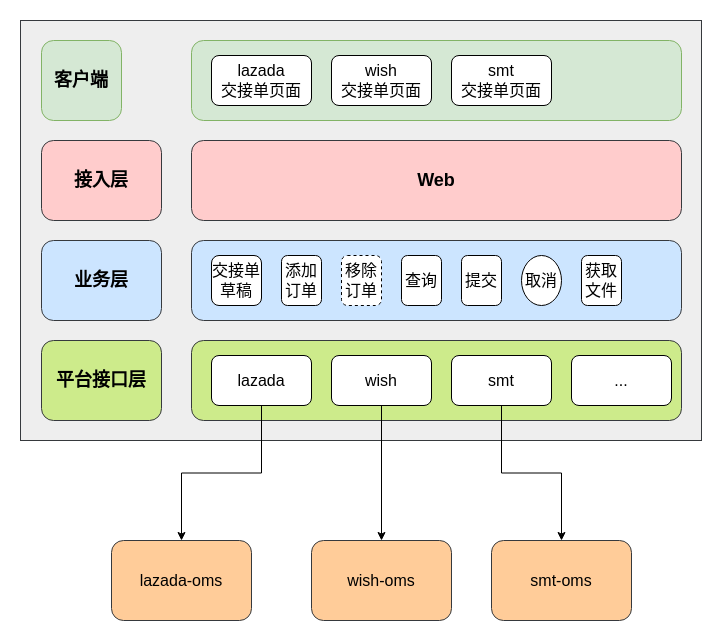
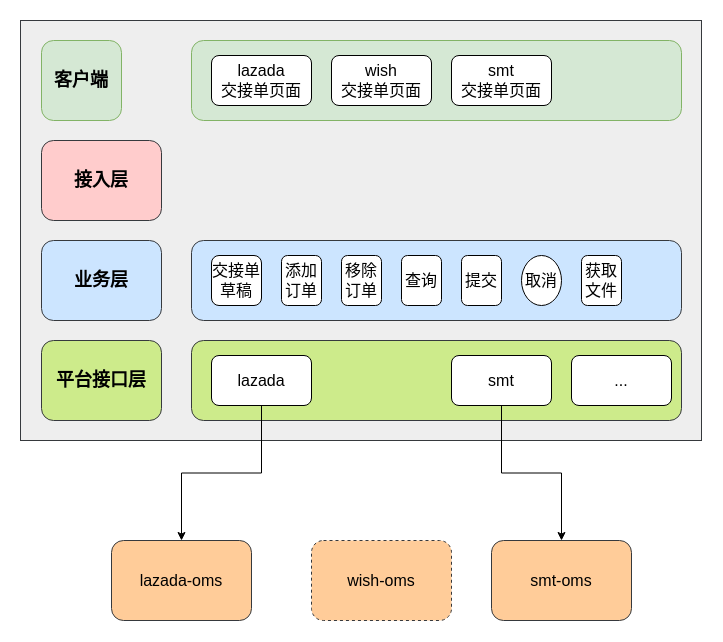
node "Web": removed
node "移除订单": style dashed -> solid
node "wish": removed
edge "wish" -> "wish-oms": removed
node "wish-oms": style solid -> dashed
